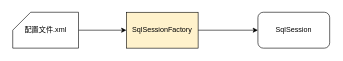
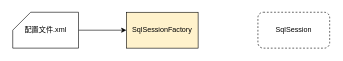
edge "SqlSessionFactory" -> "SqlSession": removed
node "SqlSession": style solid -> dashed
